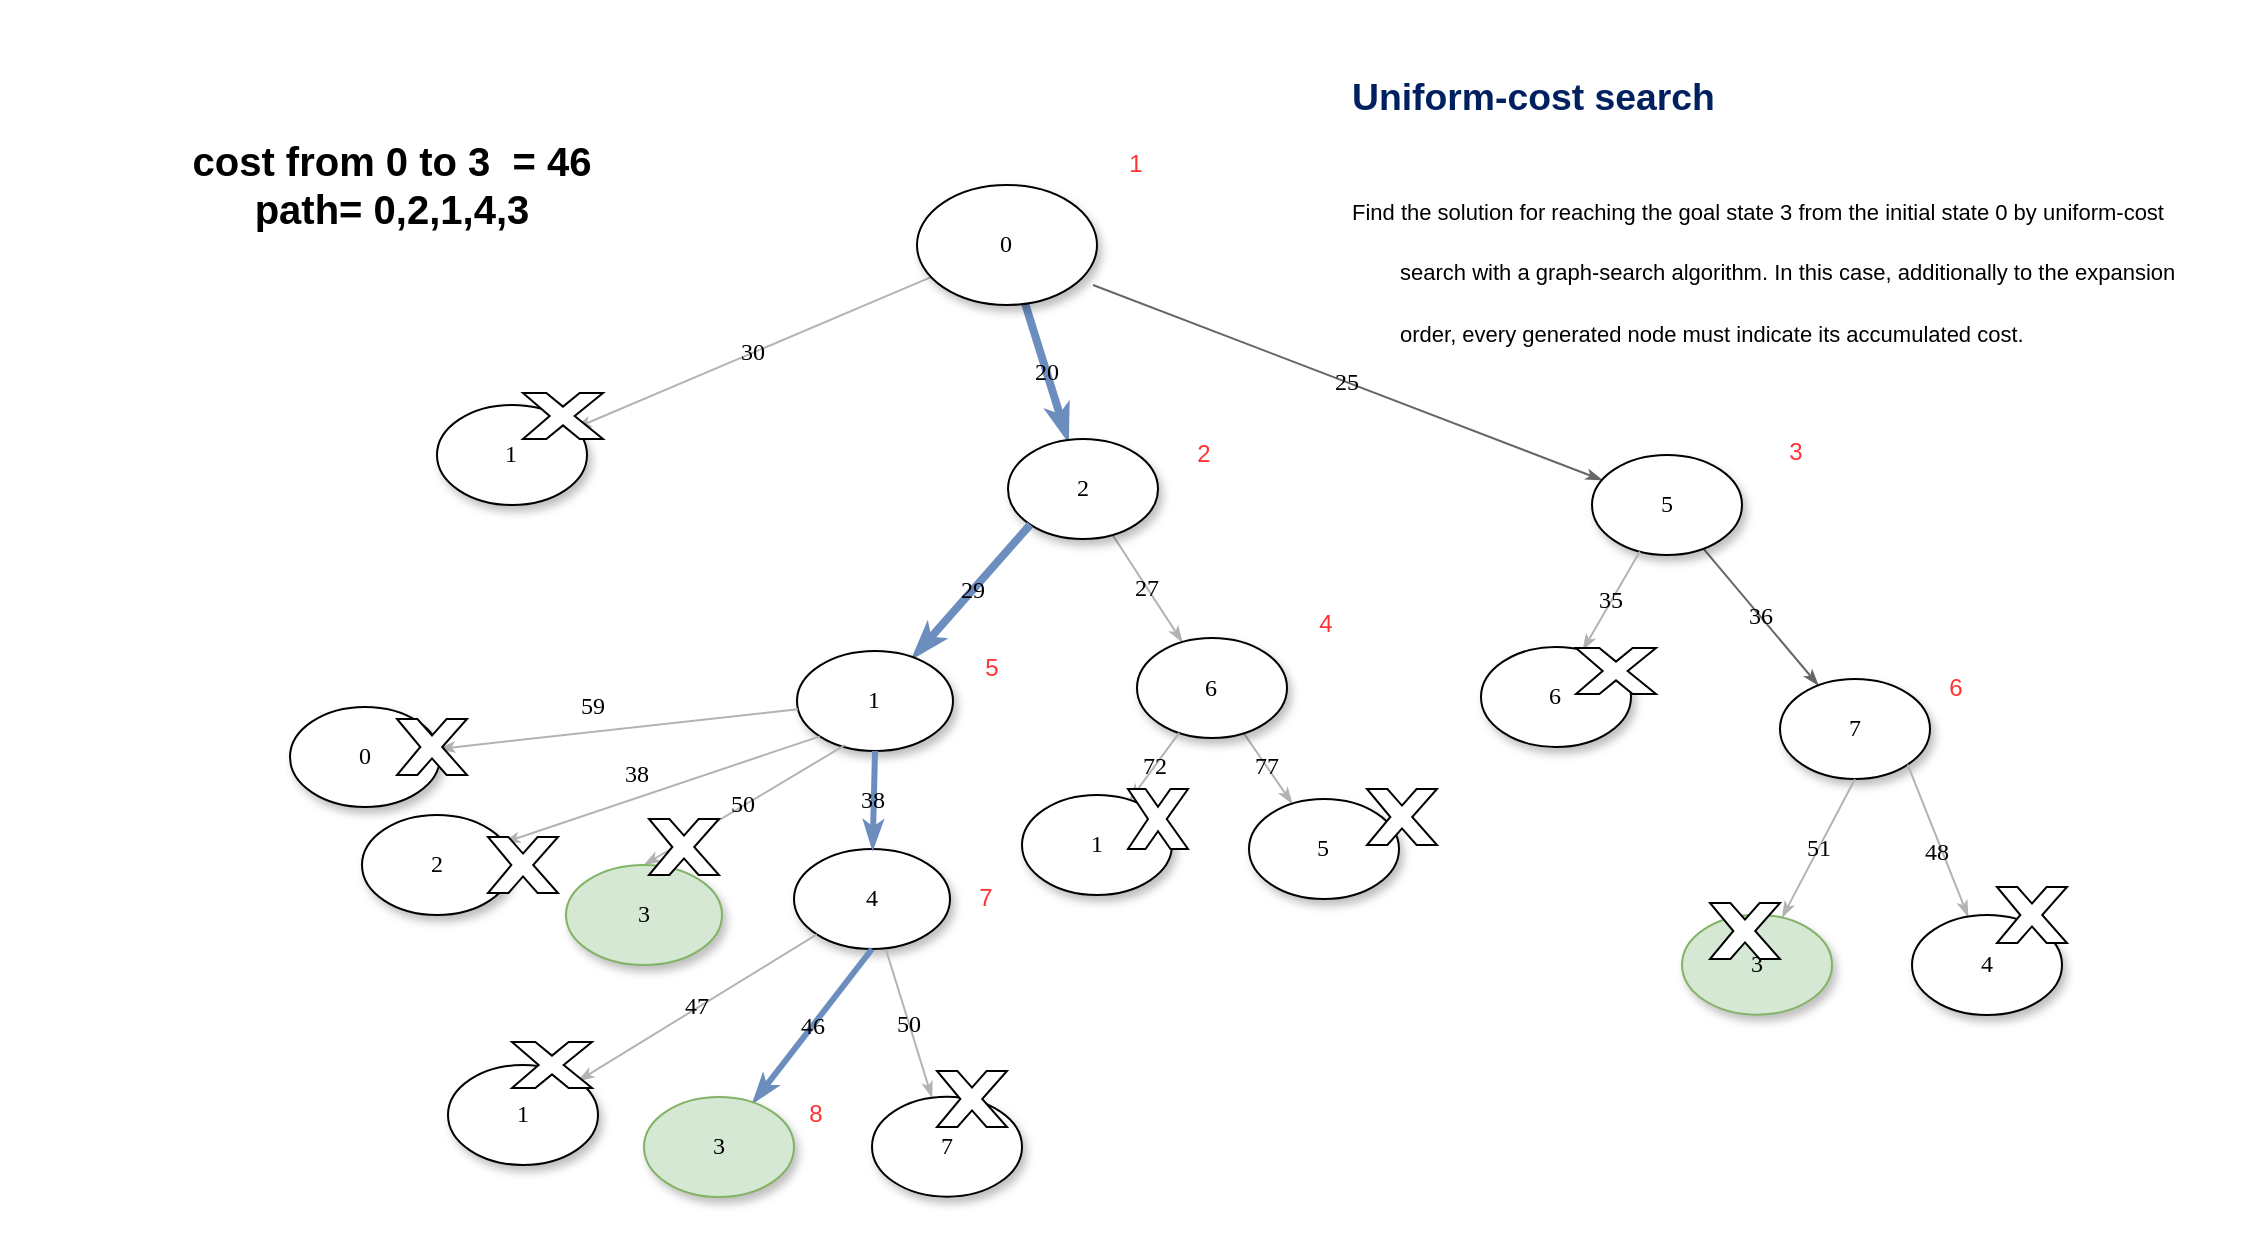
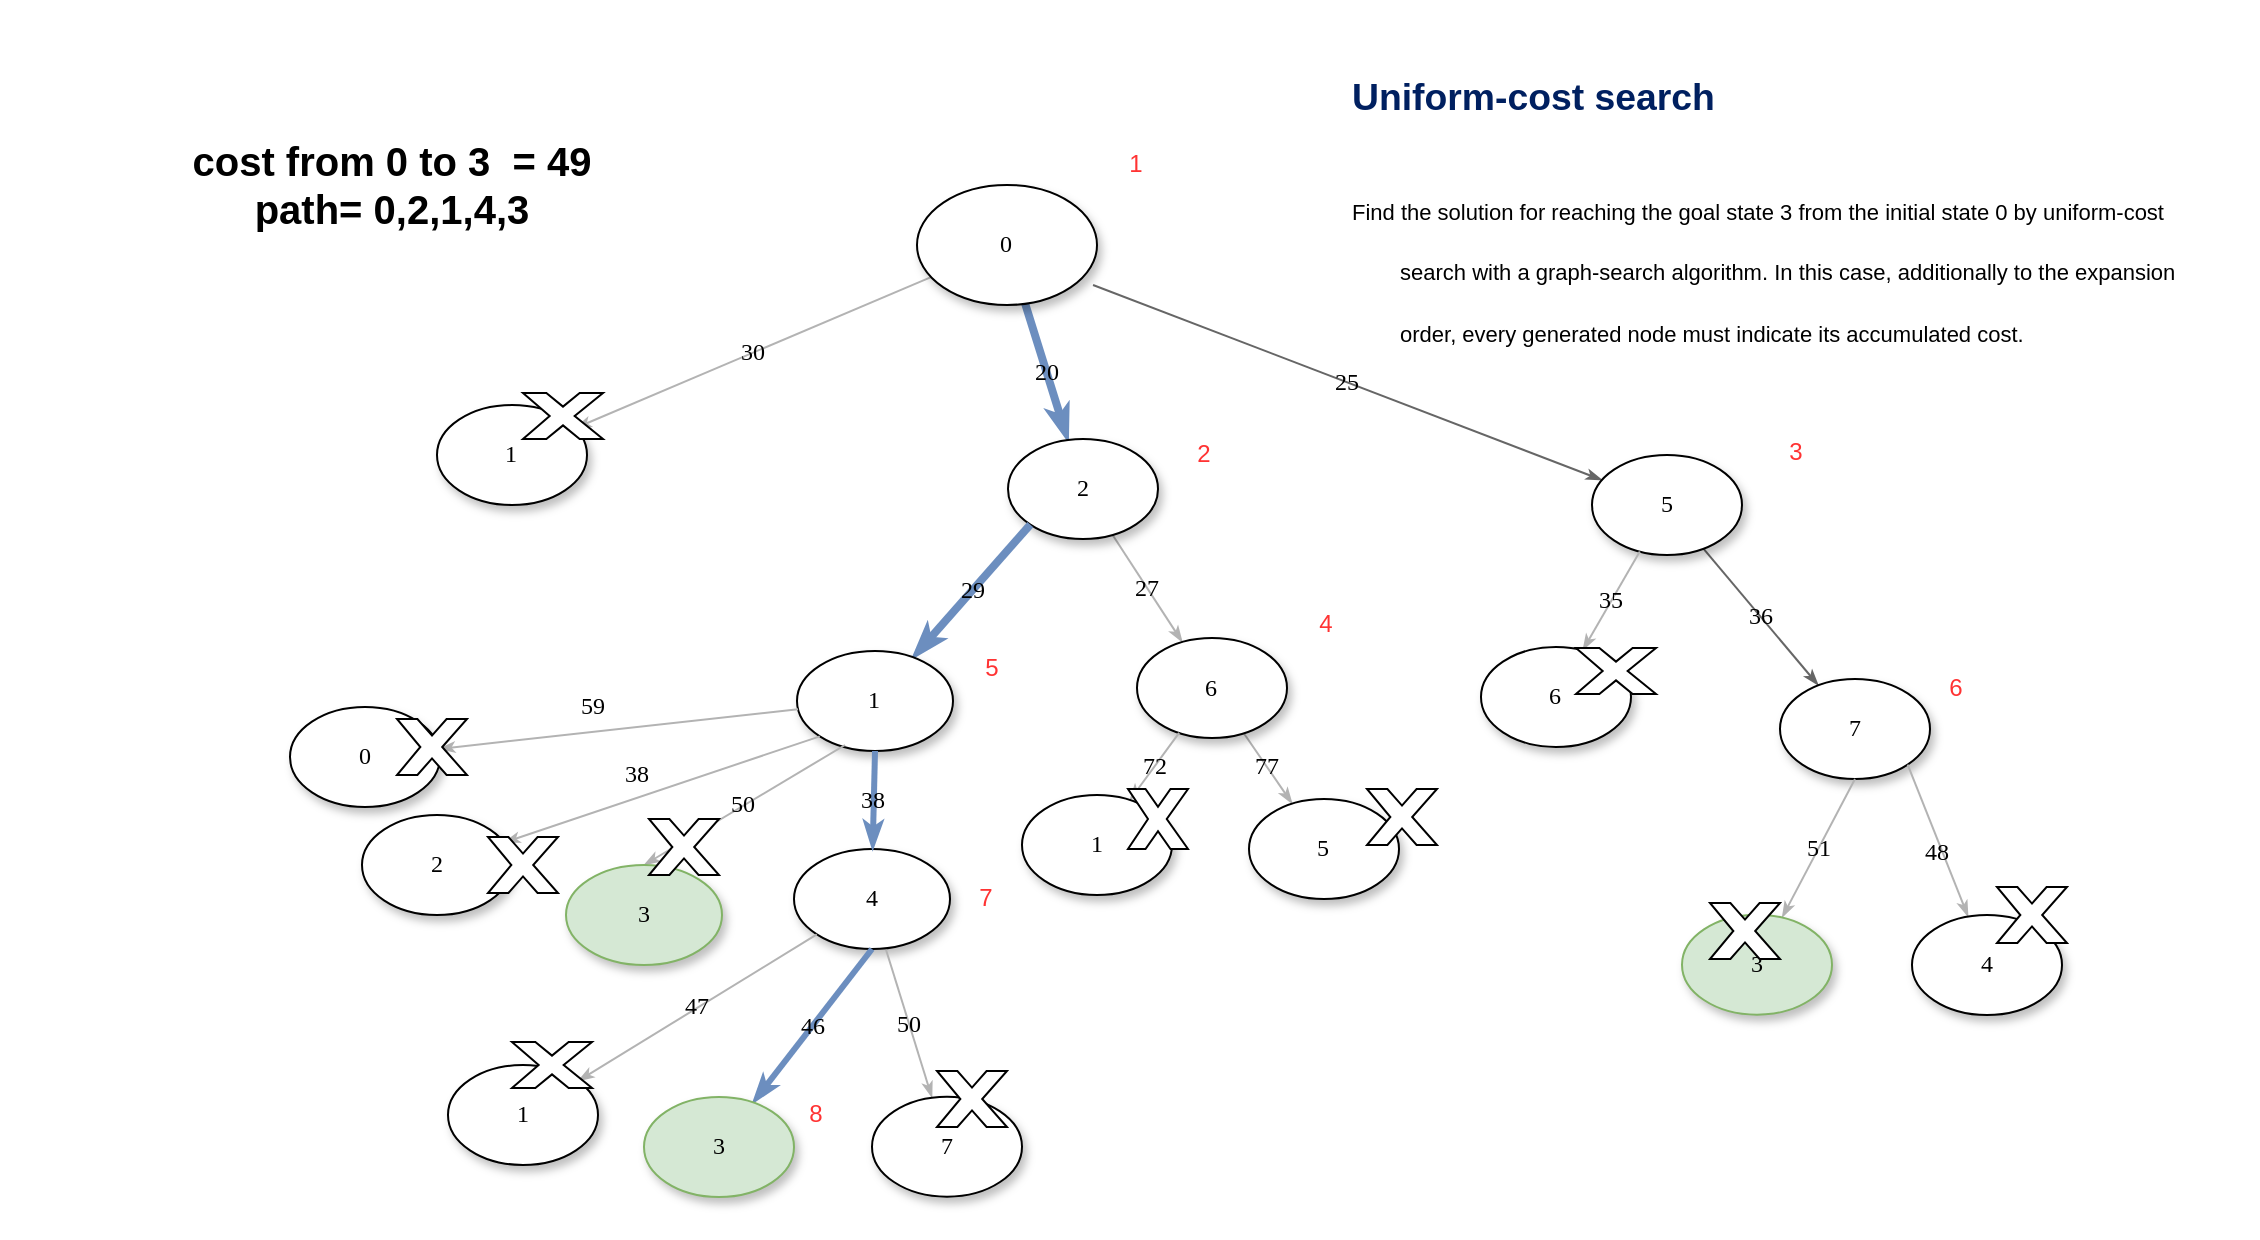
node "cost from 0 to 3 = 46 path= 0,2,1,4,3": label "cost from 0 to 3 = 46 path= 0,2,1,4,3" -> "cost from 0 to 3 = 49 path= 0,2,1,4,3"
